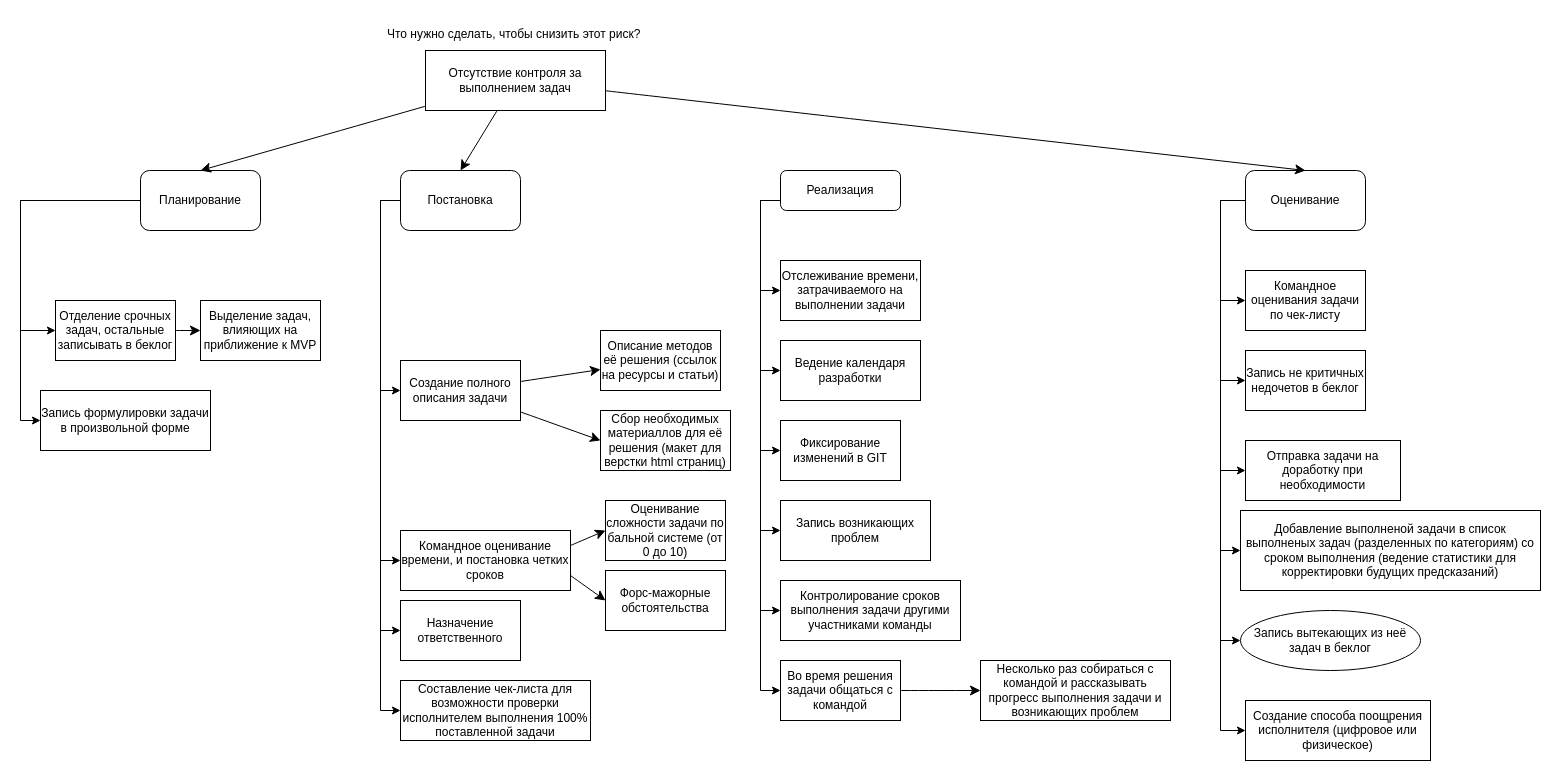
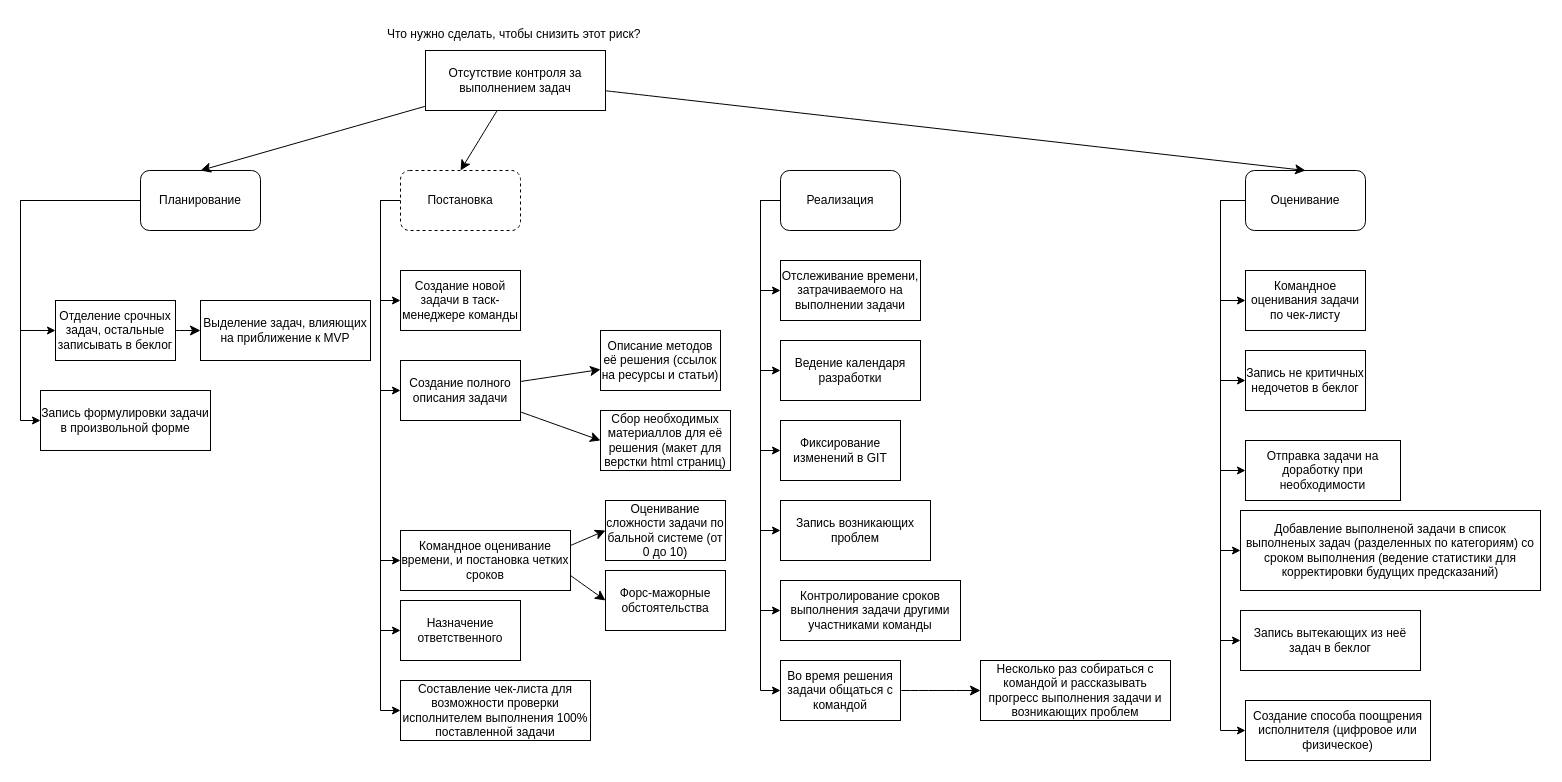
node "Реализация": size 120x40 -> 120x60
node "Постановка": style solid -> dashed
edge "Постановка" -> "Создание новой задачи в таск-менеджере команды": added
node "Создание новой задачи в таск-менеджере команды": added
node "Выделение задач, влияющих на приближение к MVP": size 120x60 -> 170x60
node "Запись вытекающих из неё задач в беклог": shape ellipse -> rectangle
